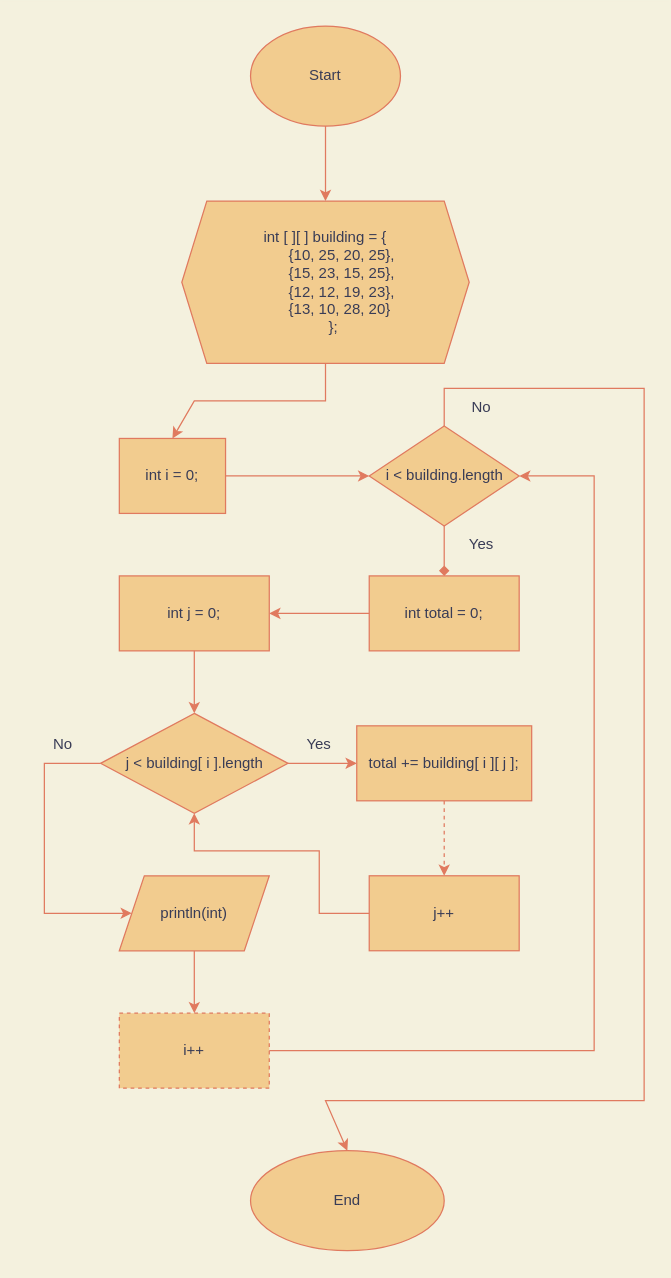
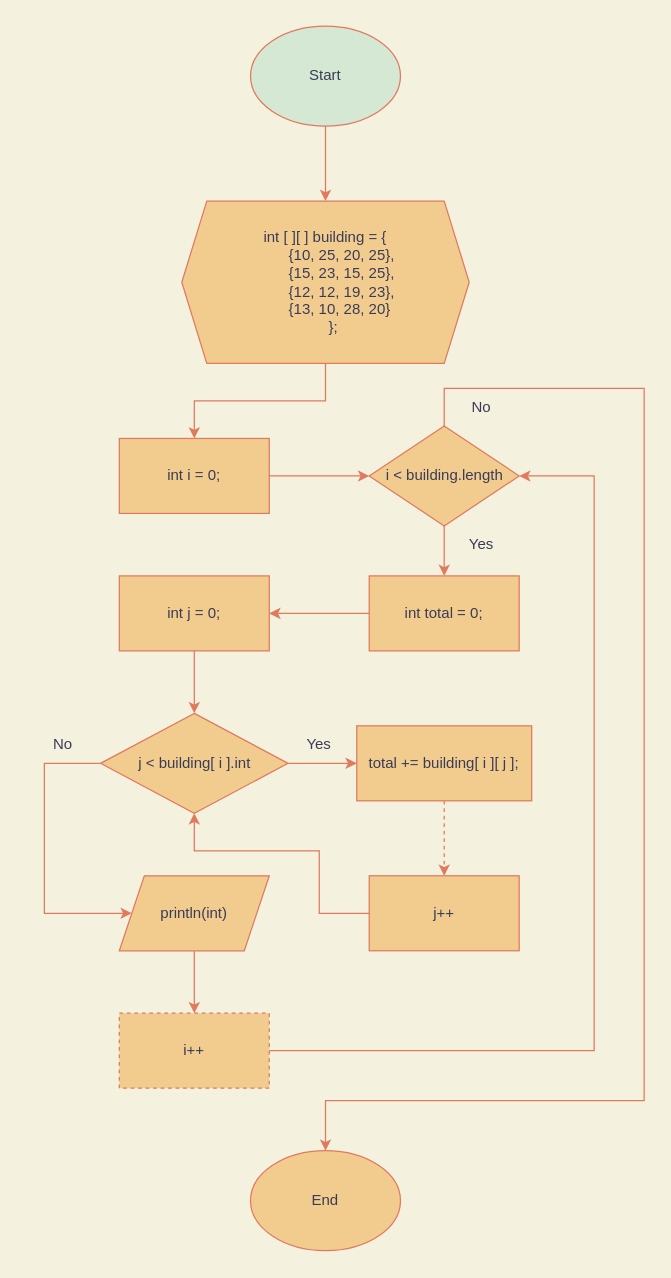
node "Start": fillcolor #f2cc8f -> #d5e8d4
node "int i = 0;": size 106x75 -> 150x75
edge "i < building.length" -> "int total = 0;": arrowhead diamond -> classic
node "j < building[ i ].length": label "j < building[ i ].length" -> "j < building[ i ].int"
node "End": size 194x100 -> 150x100
